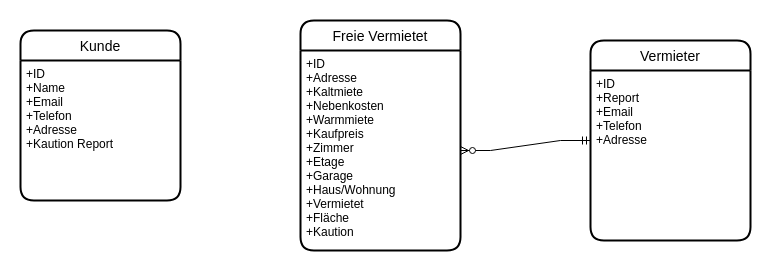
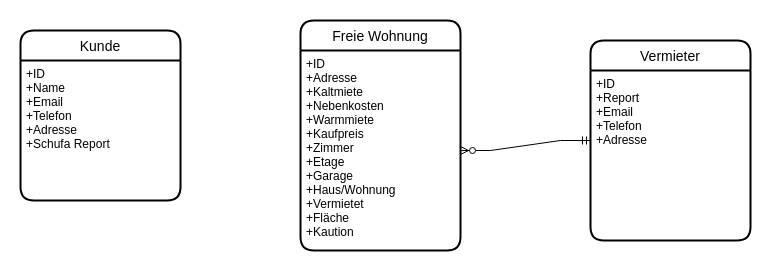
node "Freie Vermietet": label "Freie Vermietet" -> "Freie Wohnung"
node "+ID +Name +Email +Telefon +Adresse +Kaution Report": label "+ID +Name +Email +Telefon +Adresse +Kaution Report" -> "+ID +Name +Email +Telefon +Adresse +Schufa Report"
